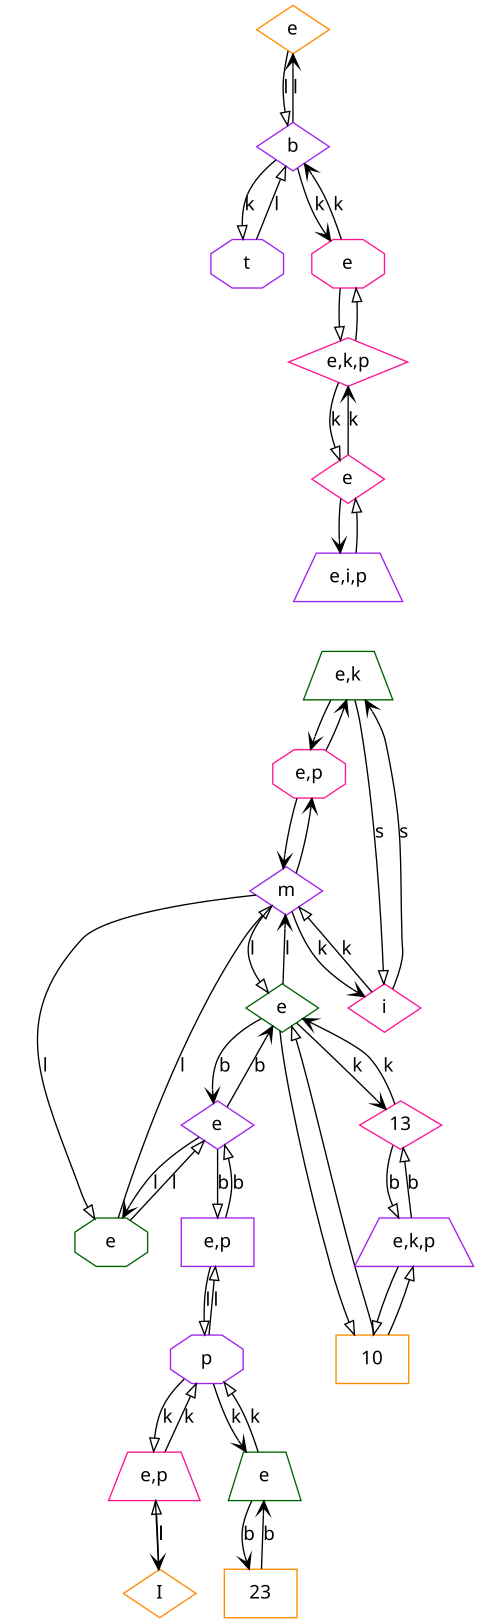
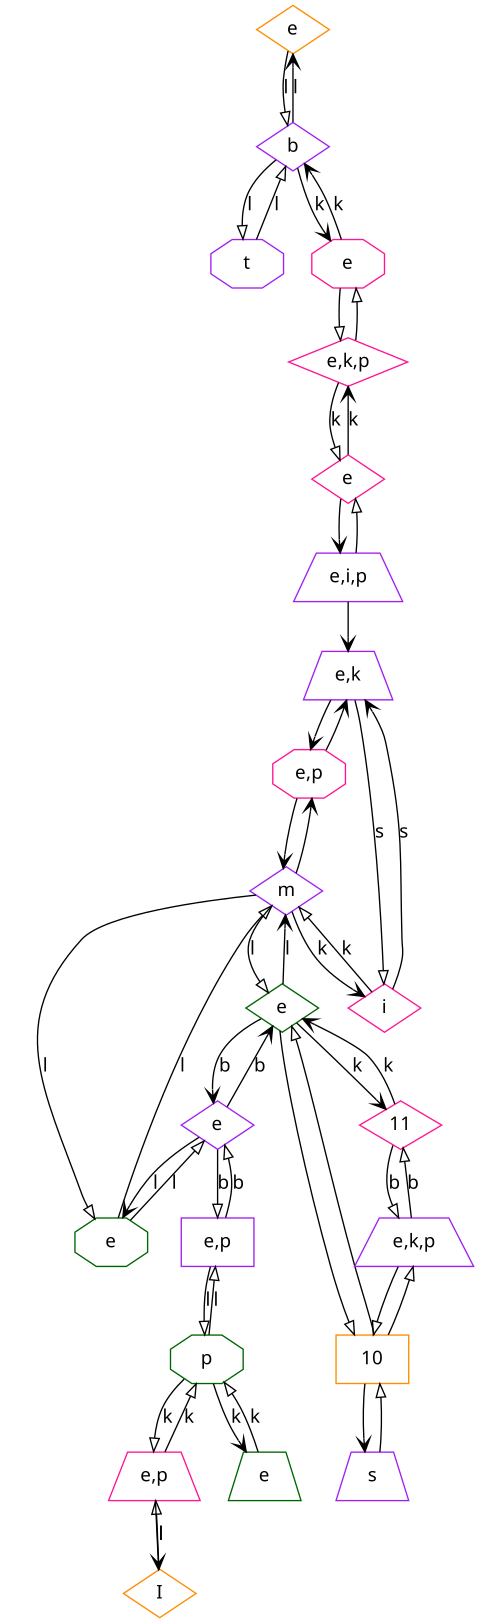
edge "b" -> "t": label "k" -> "l"
edge "e,i,p" -> "e,k": added
node "e,k": color darkgreen -> purple
node "13": label "13" -> "11"
node "p": color purple -> darkgreen
node "s": added
node "23": removed
